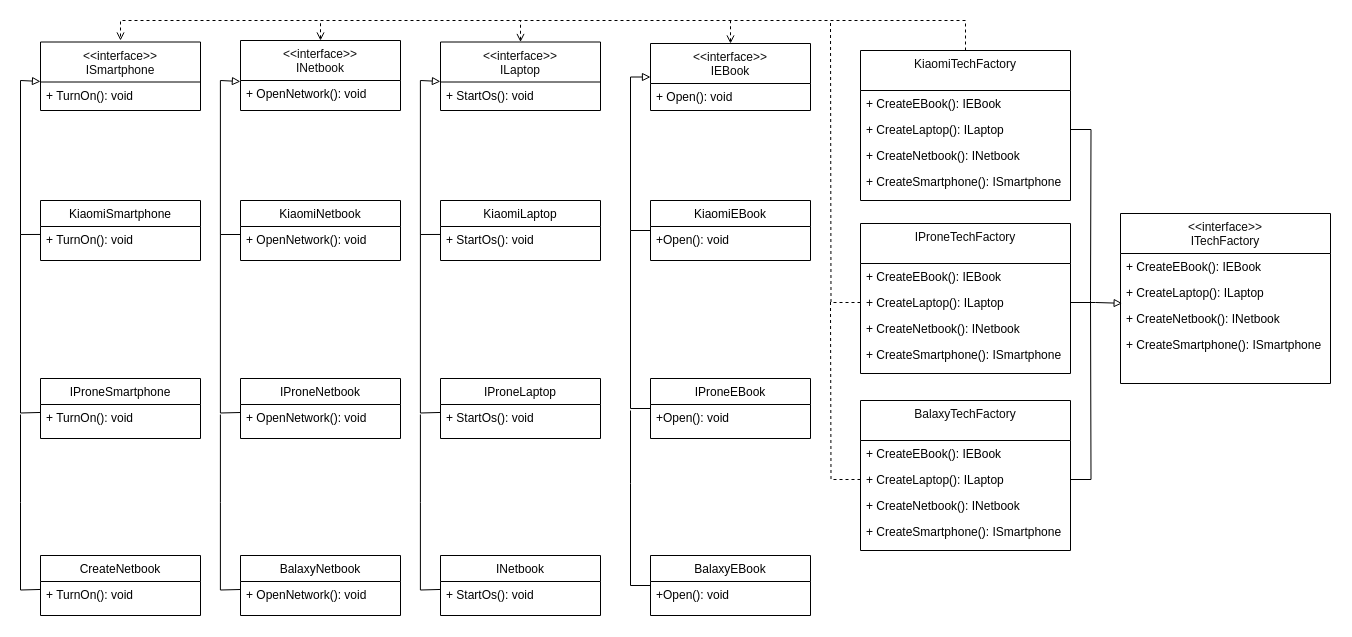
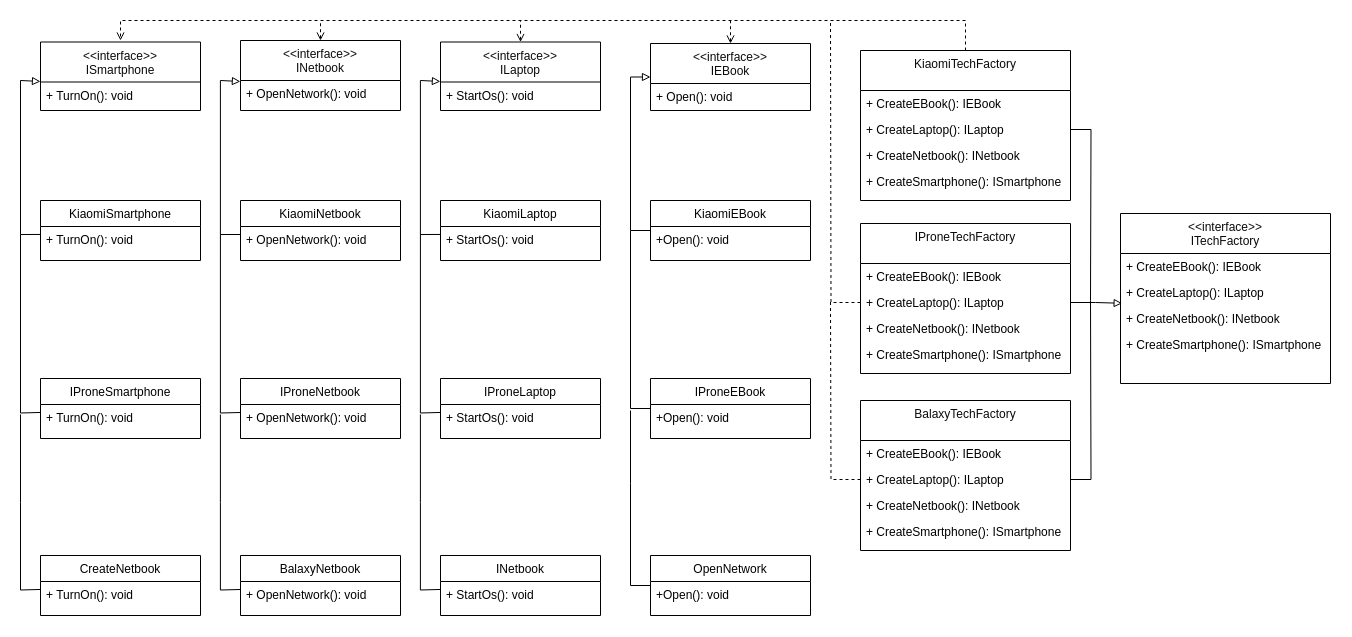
node "BalaxyEBook": label "BalaxyEBook" -> "OpenNetwork"
